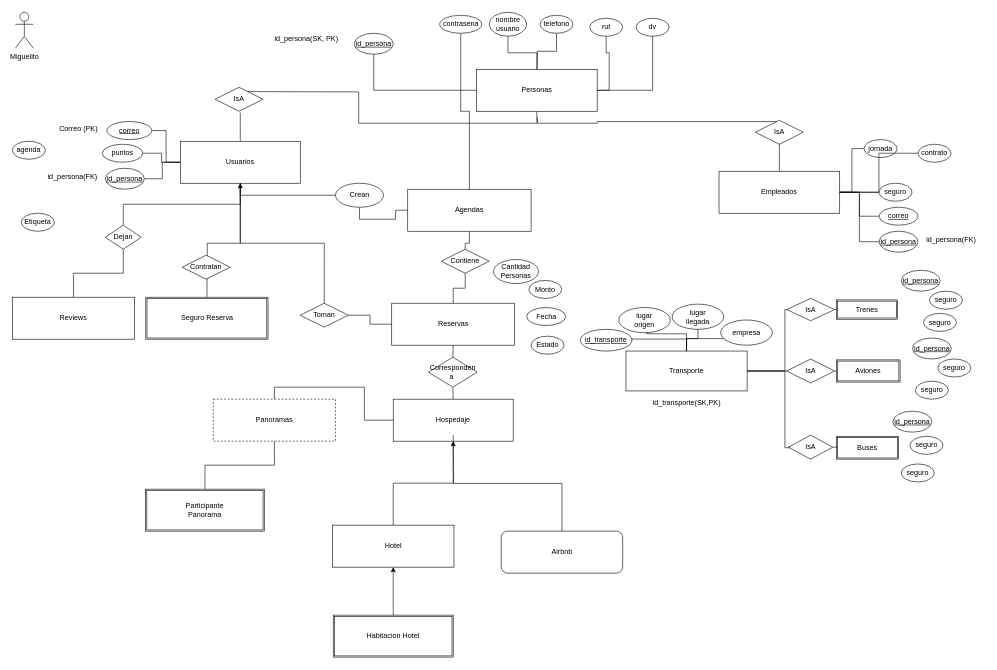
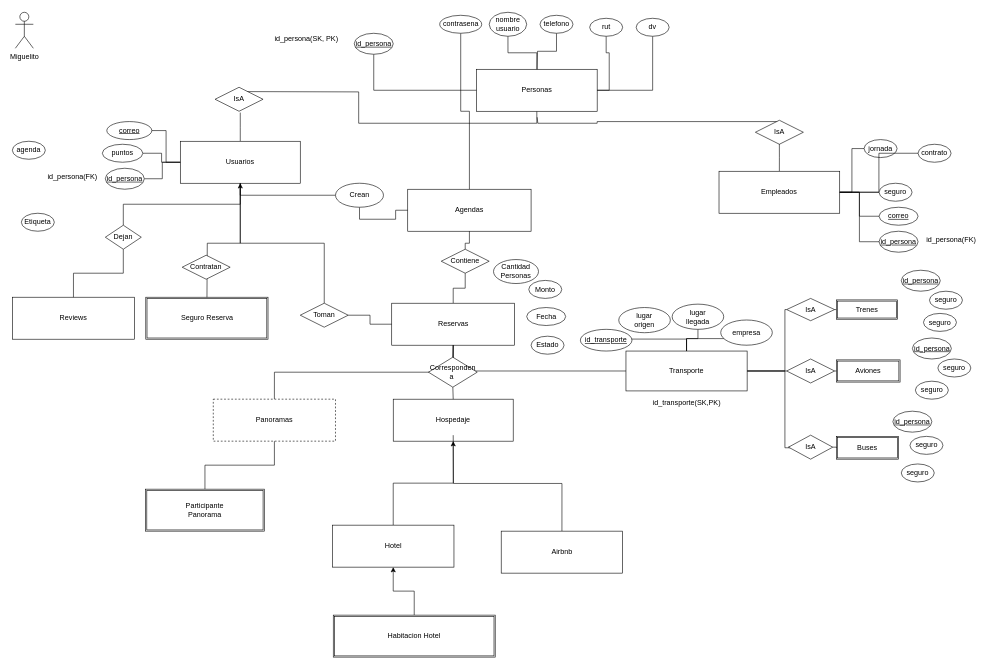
node "Correo (PK)": removed
edge "lugar origen" -- "Transporte": removed
edge "Reservas" -- "Transporte": added
edge "Panoramas" -- "Hospedaje": now "Panoramas" -- "Reservas"
node "Airbnb": shape rounded rectangle -> rectangle
node "Habitacion Hotel": size 120x42 -> 162x42
